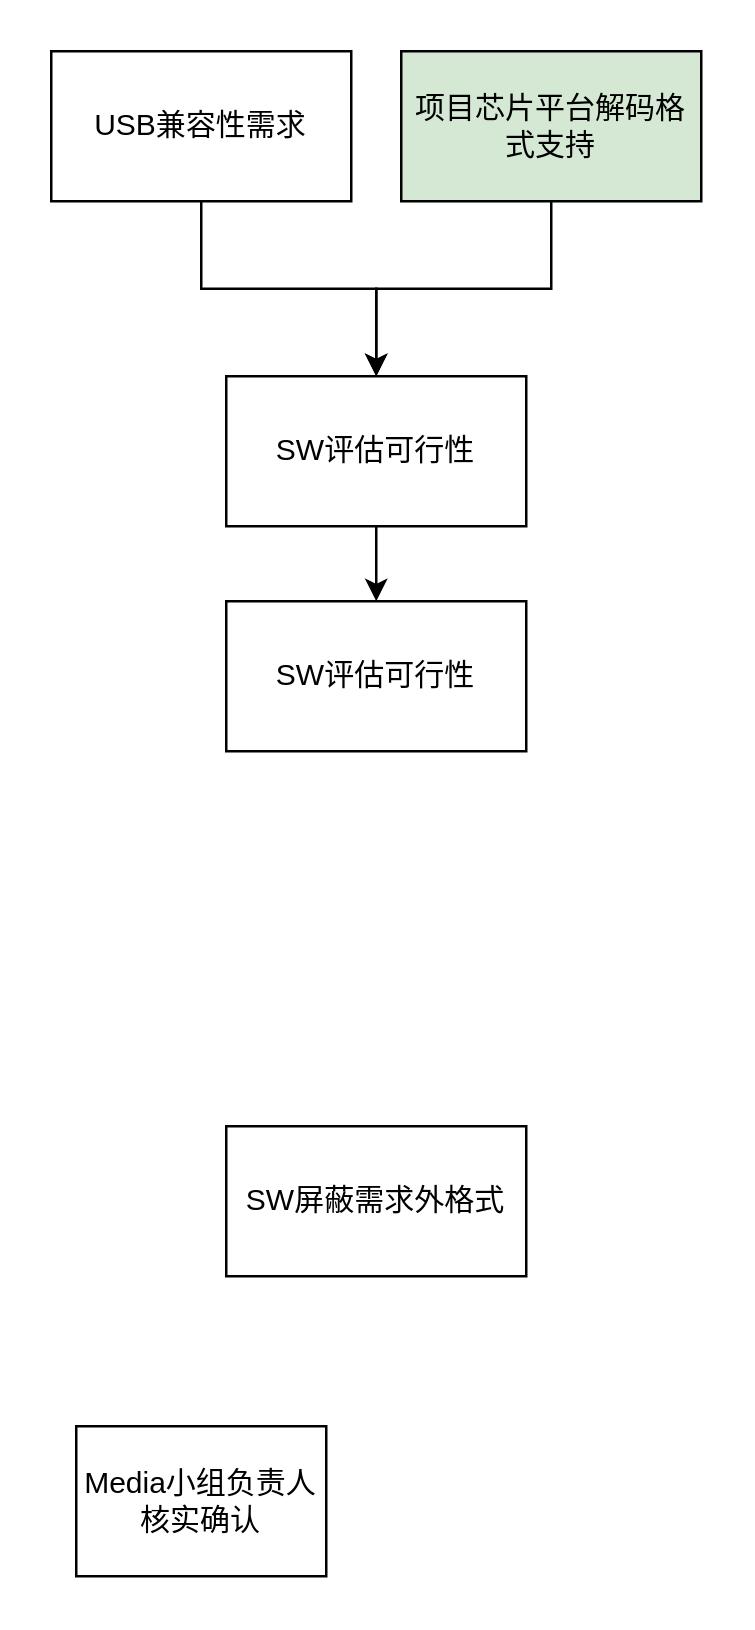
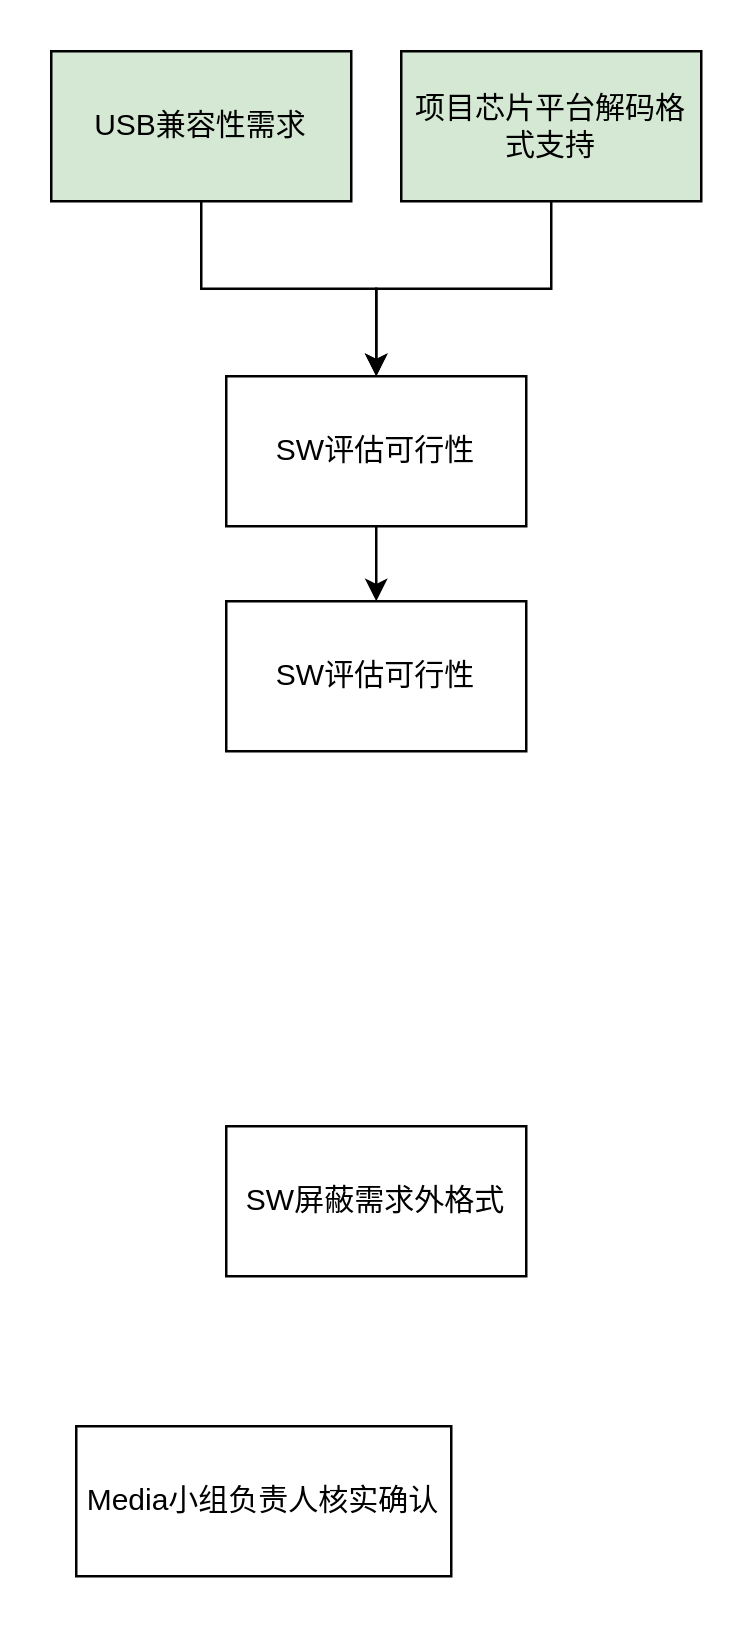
node "USB兼容性需求": fillcolor #ffffff -> #d5e8d4
node "Media小组负责人核实确认": size 250x150 -> 375x150
